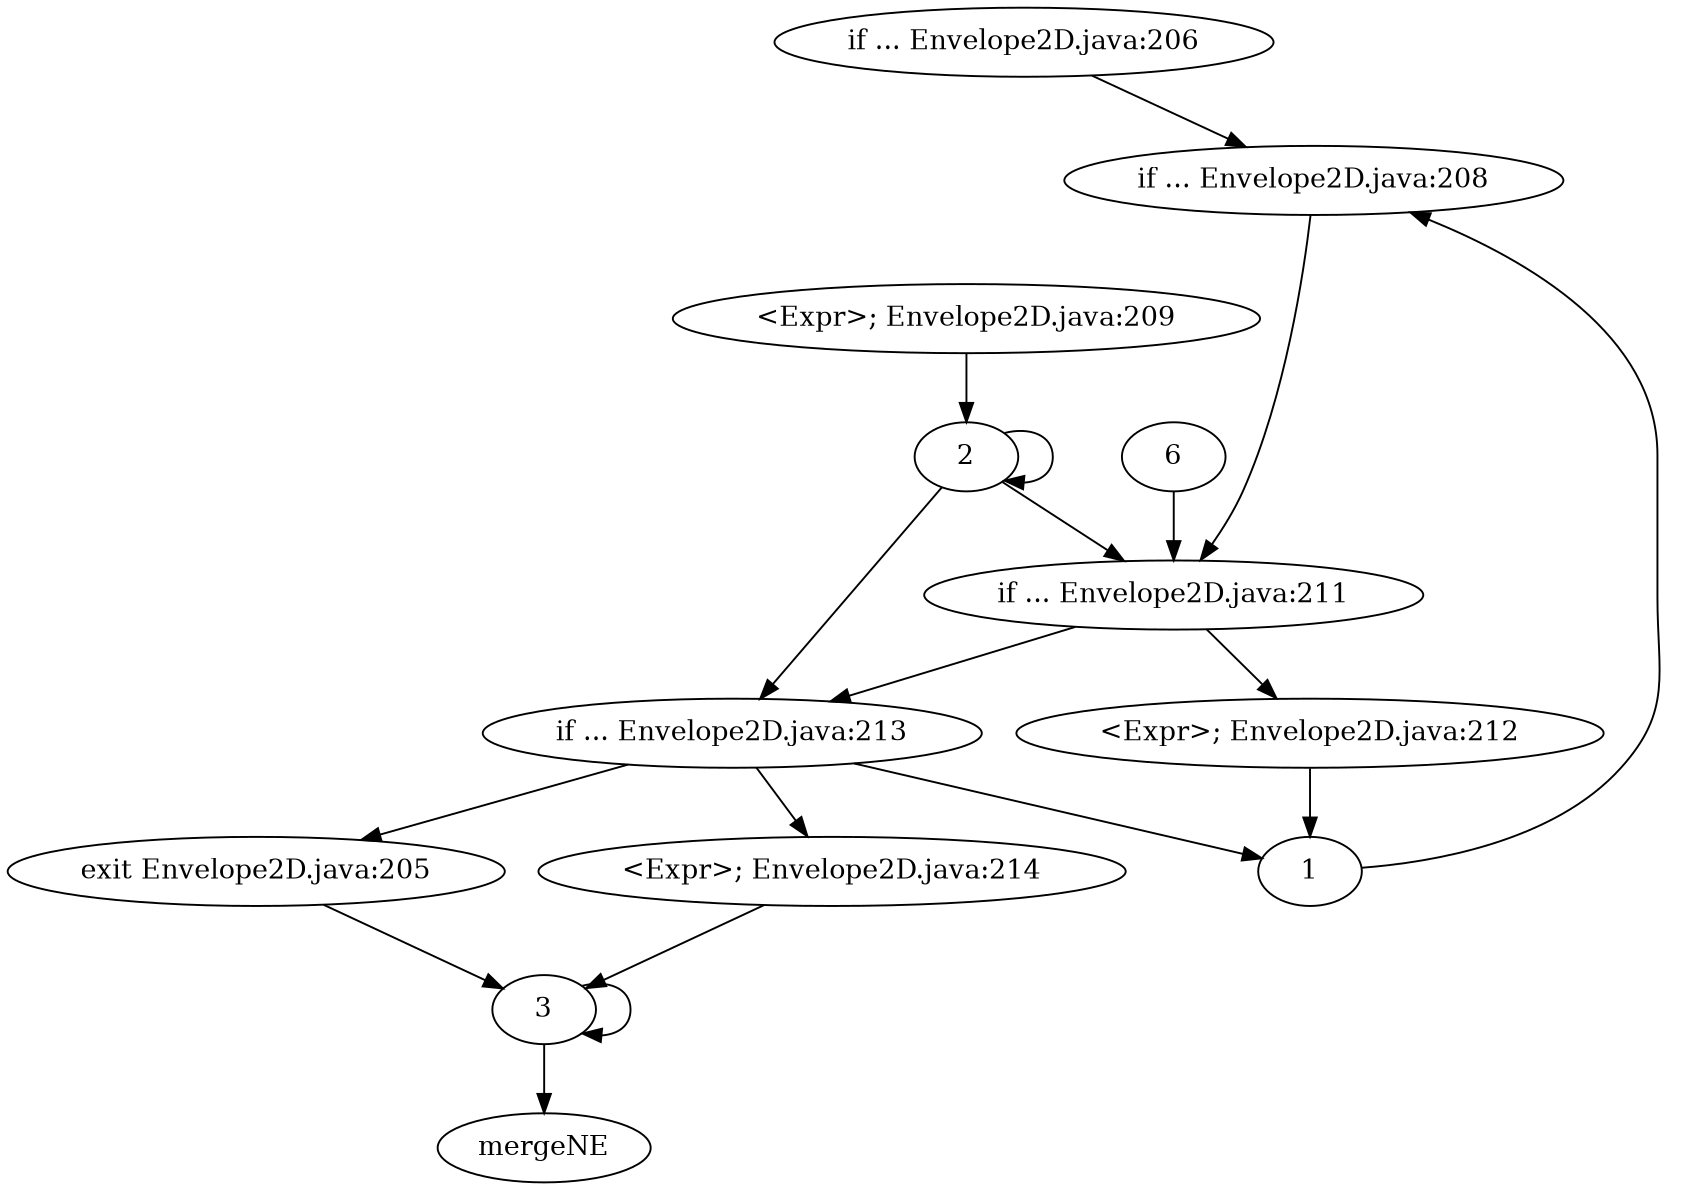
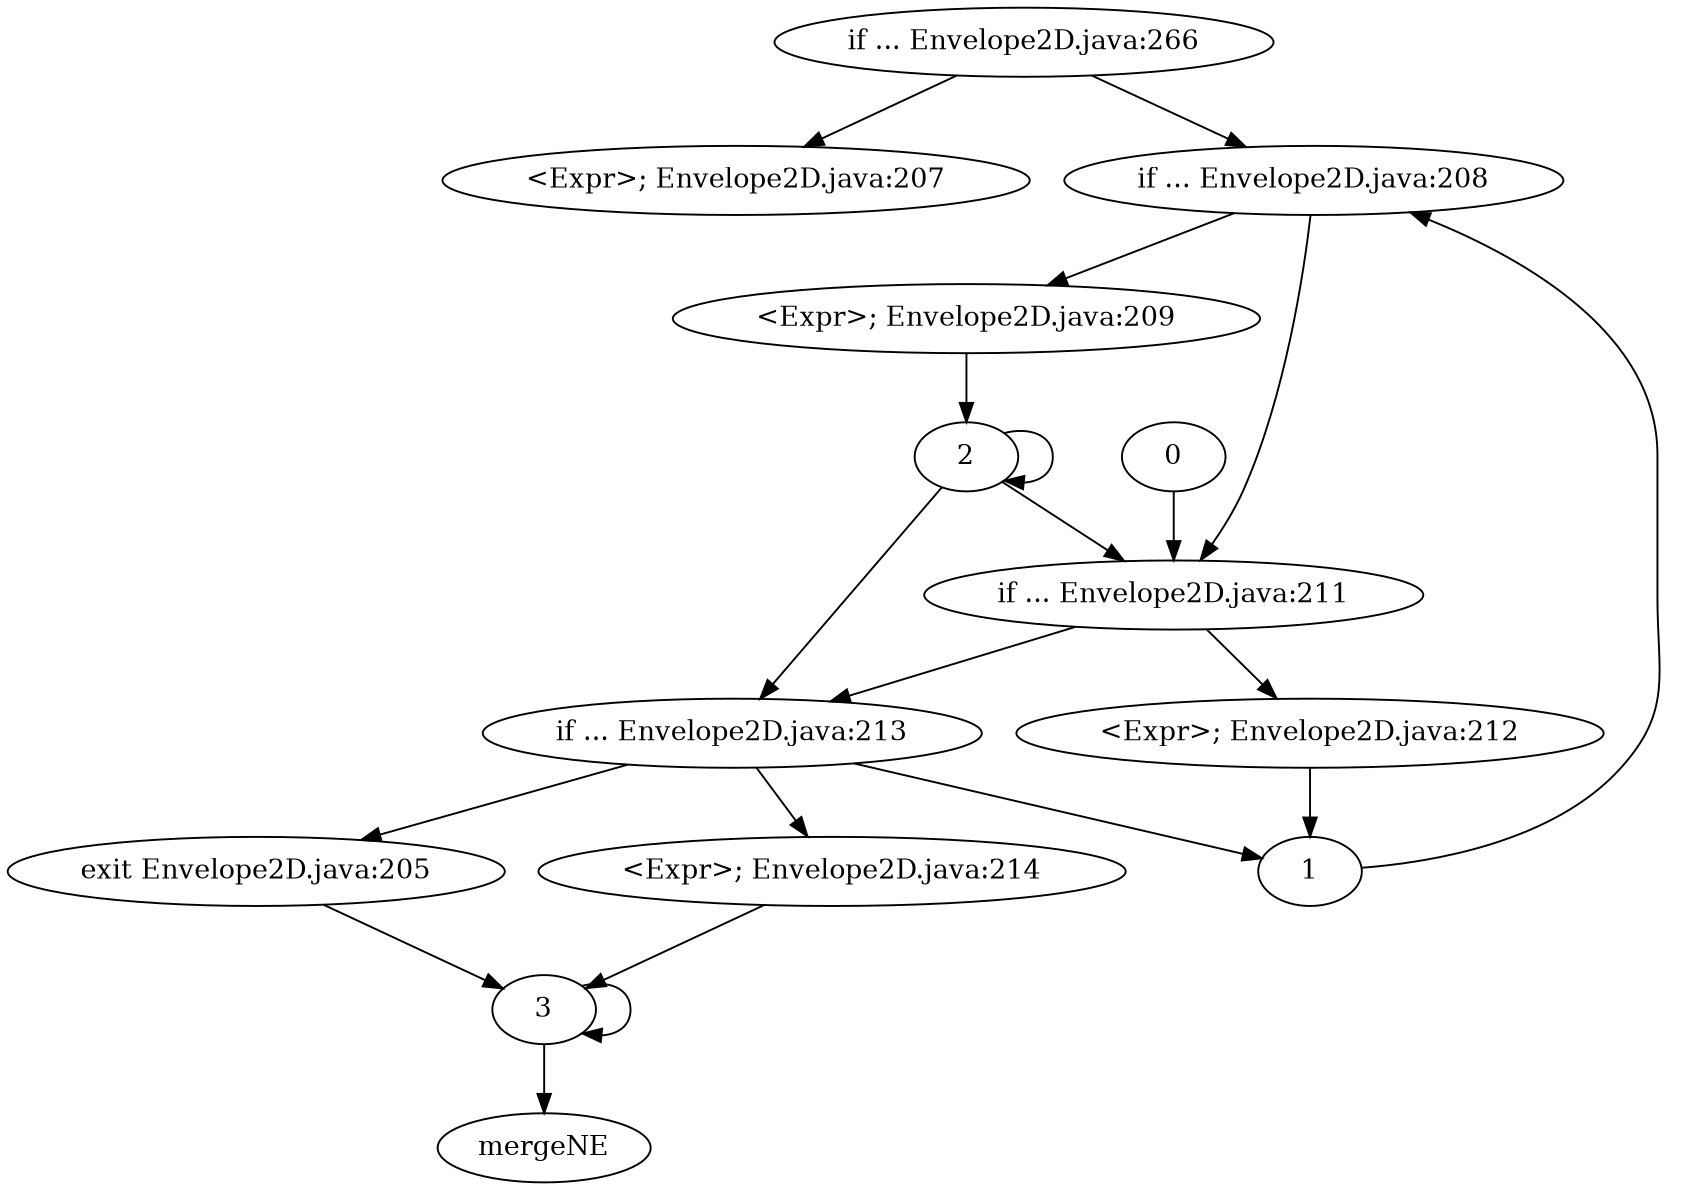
node "if ... Envelope2D.java:206": label "if ... Envelope2D.java:206" -> "if ... Envelope2D.java:266"
node "<Expr>; Envelope2D.java:207": added
edge "if ... Envelope2D.java:208" -> "<Expr>; Envelope2D.java:209": added
node "6": label "6" -> "0"
